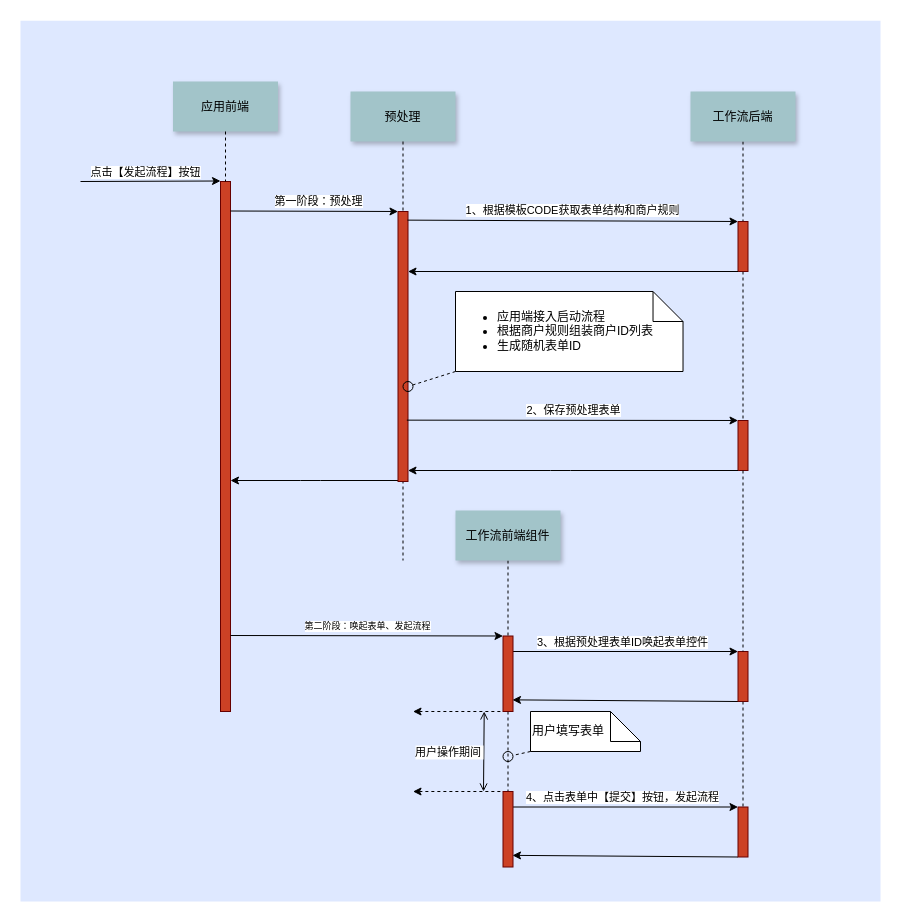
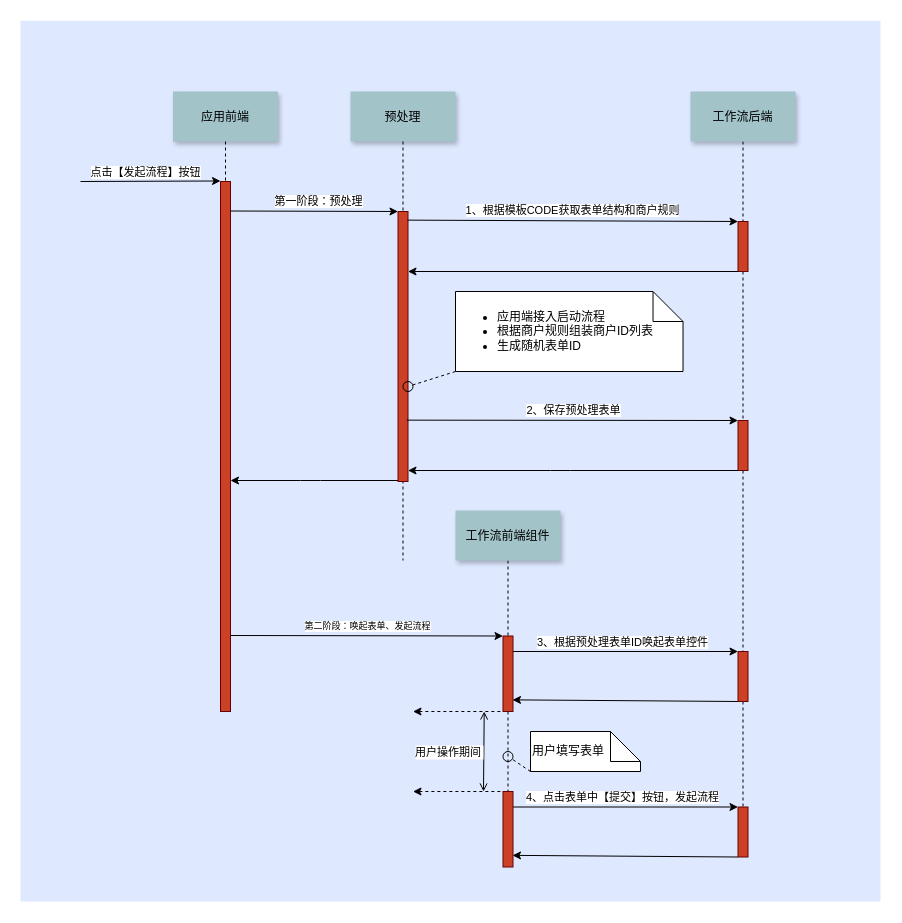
node "应用前端": moved (226, 107) -> (226, 117)
node "用户填写表单": moved (586, 732) -> (586, 752)
